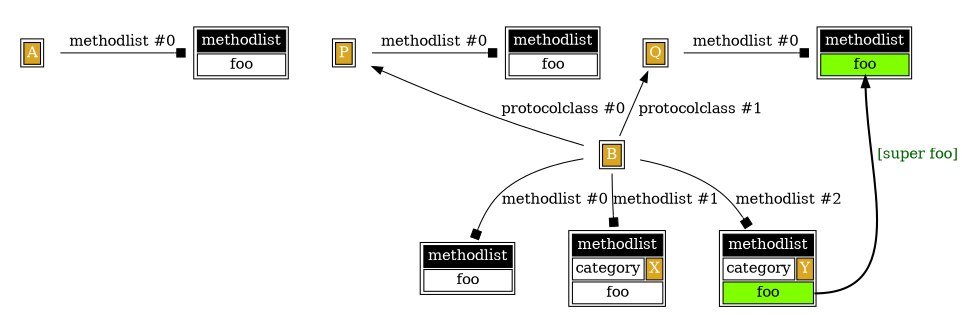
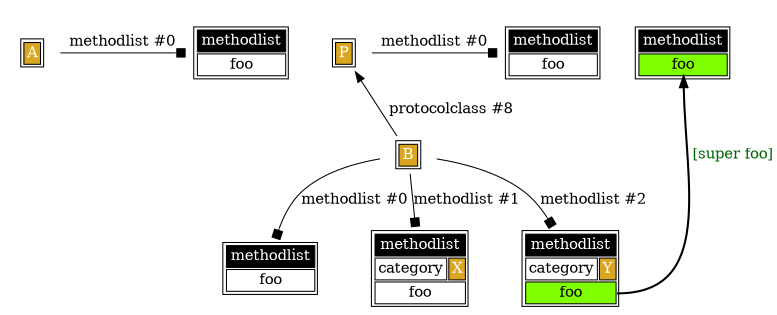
node "Q": removed
edge "B" -> "P": label " protocolclass #0" -> " protocolclass #8"
